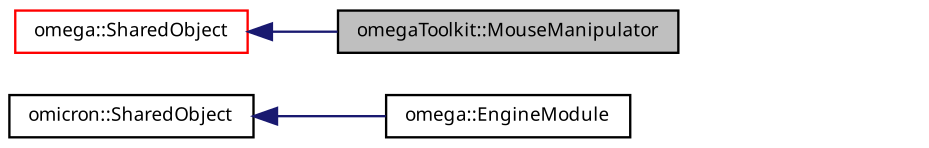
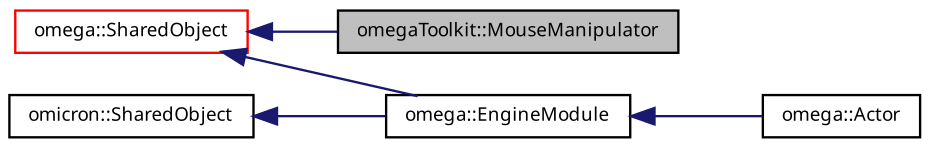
edge "omega::EngineModule" -> "omega::SharedObject": added
node "omega::Actor": added
